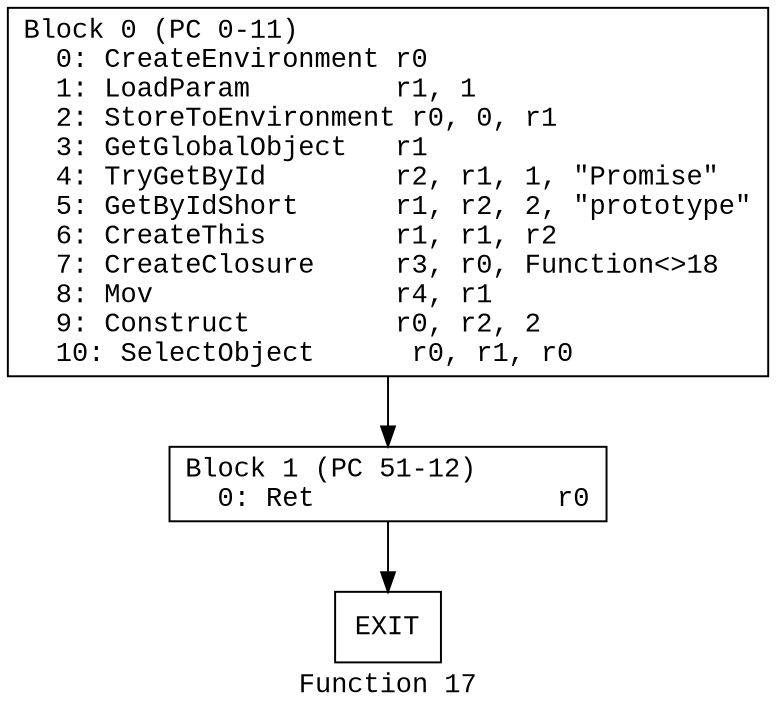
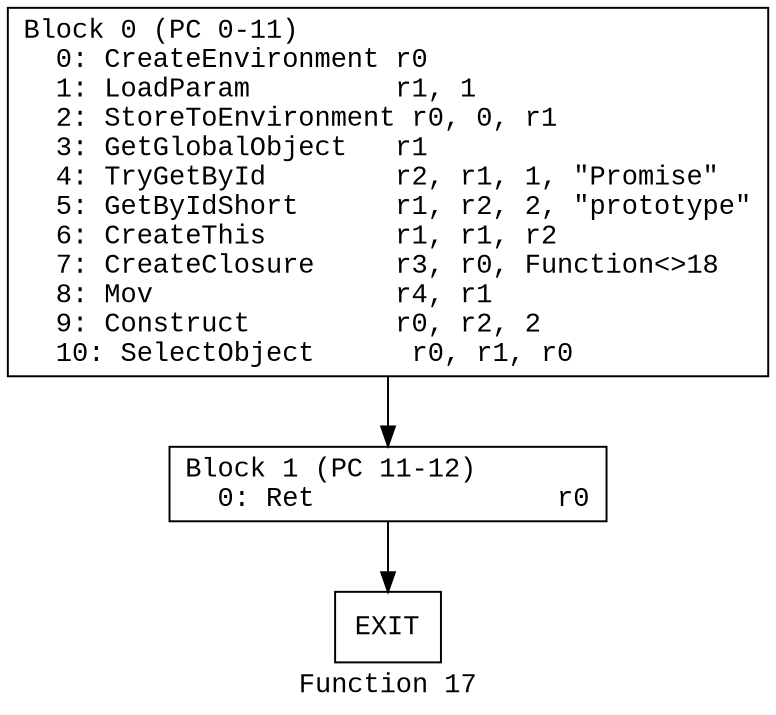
node "Block 1 (PC 51-12) 0: Ret               r0": label "Block 1 (PC 51-12) 0: Ret               r0" -> "Block 1 (PC 11-12) 0: Ret               r0"
